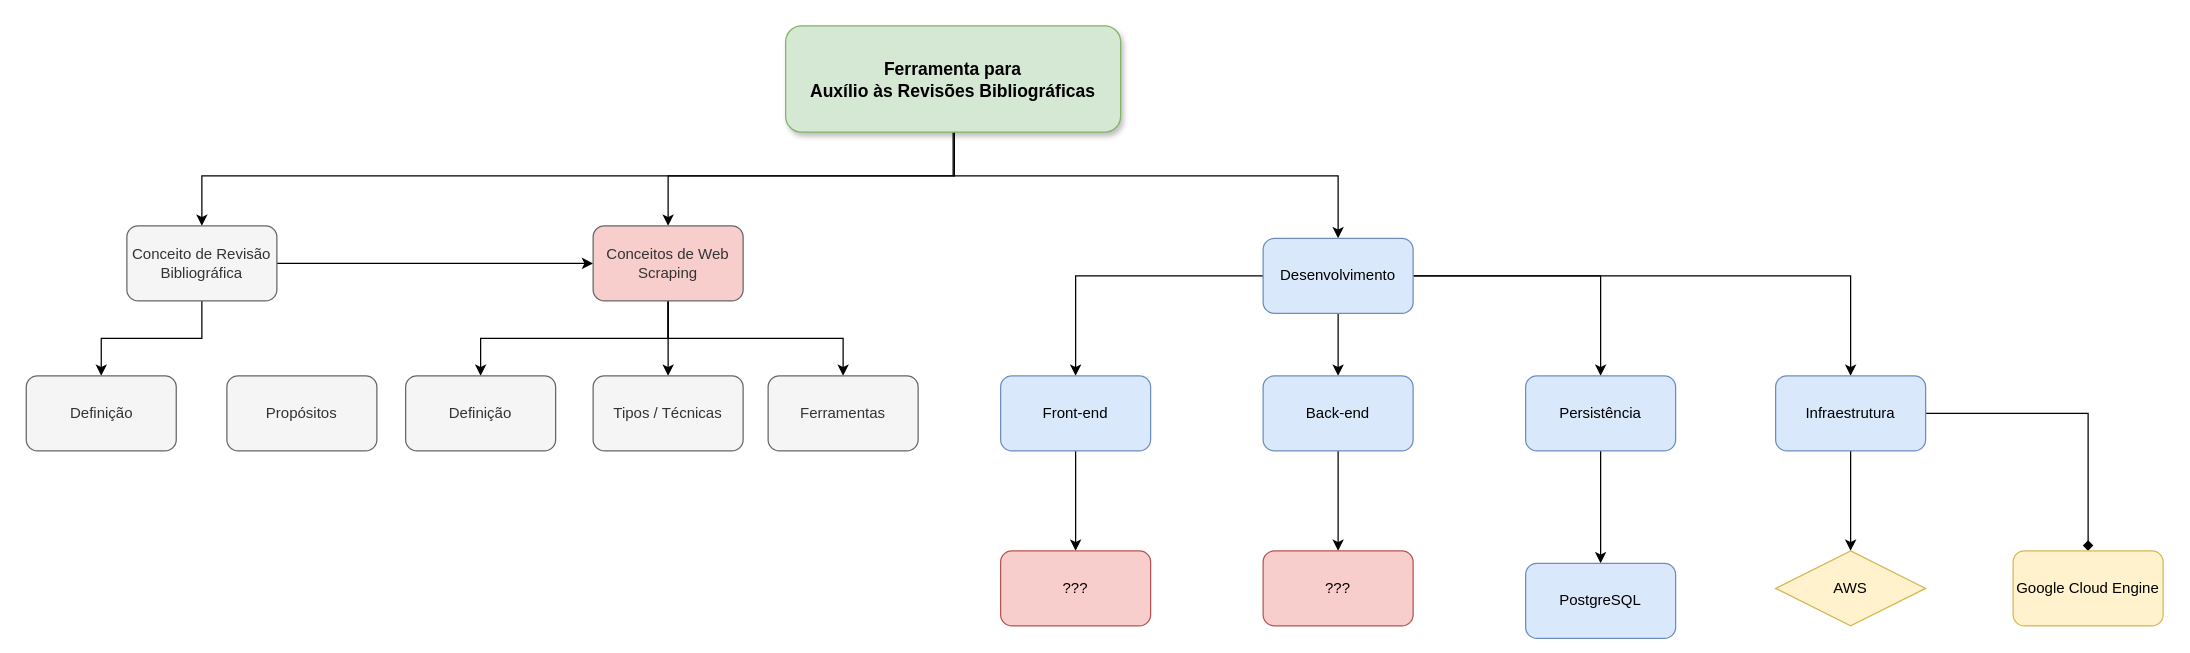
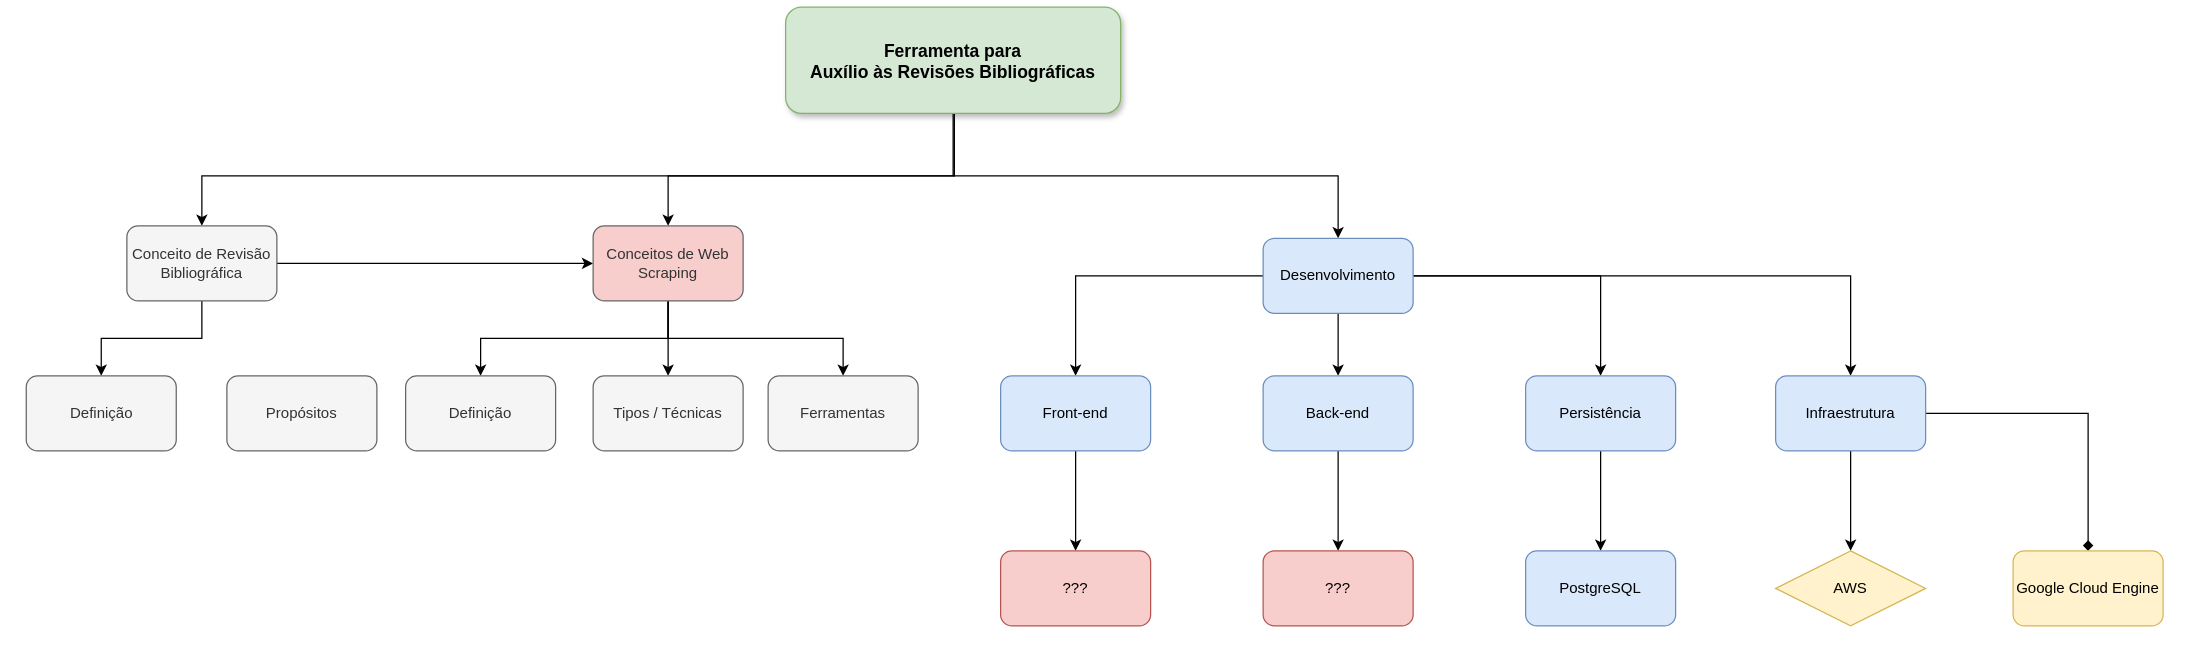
node "Ferramenta para Auxílio às Revisões Bibliográficas": moved (953, 79) -> (953, 60)
node "PostgreSQL": moved (1601, 601) -> (1601, 588)
